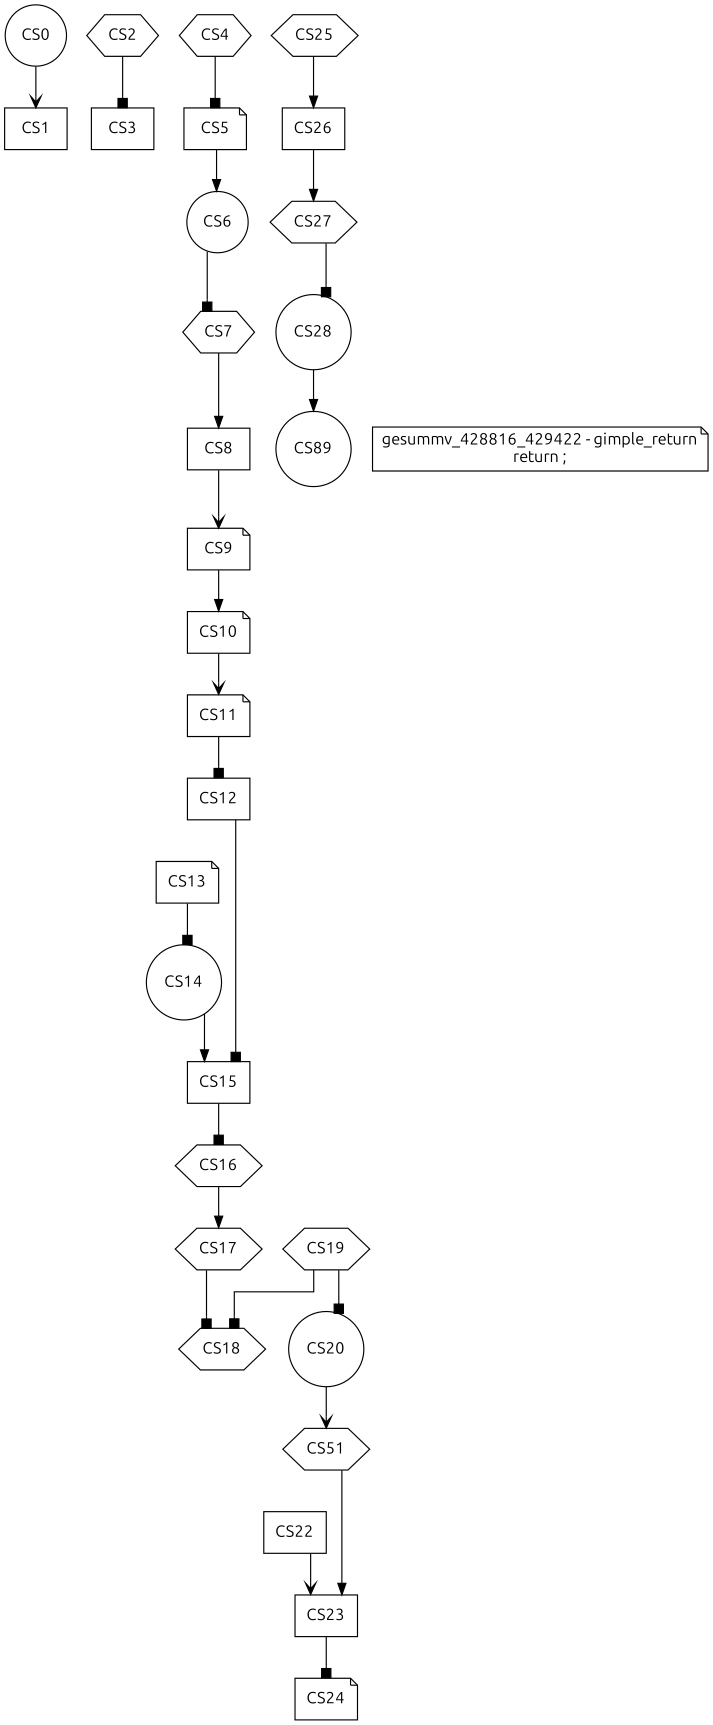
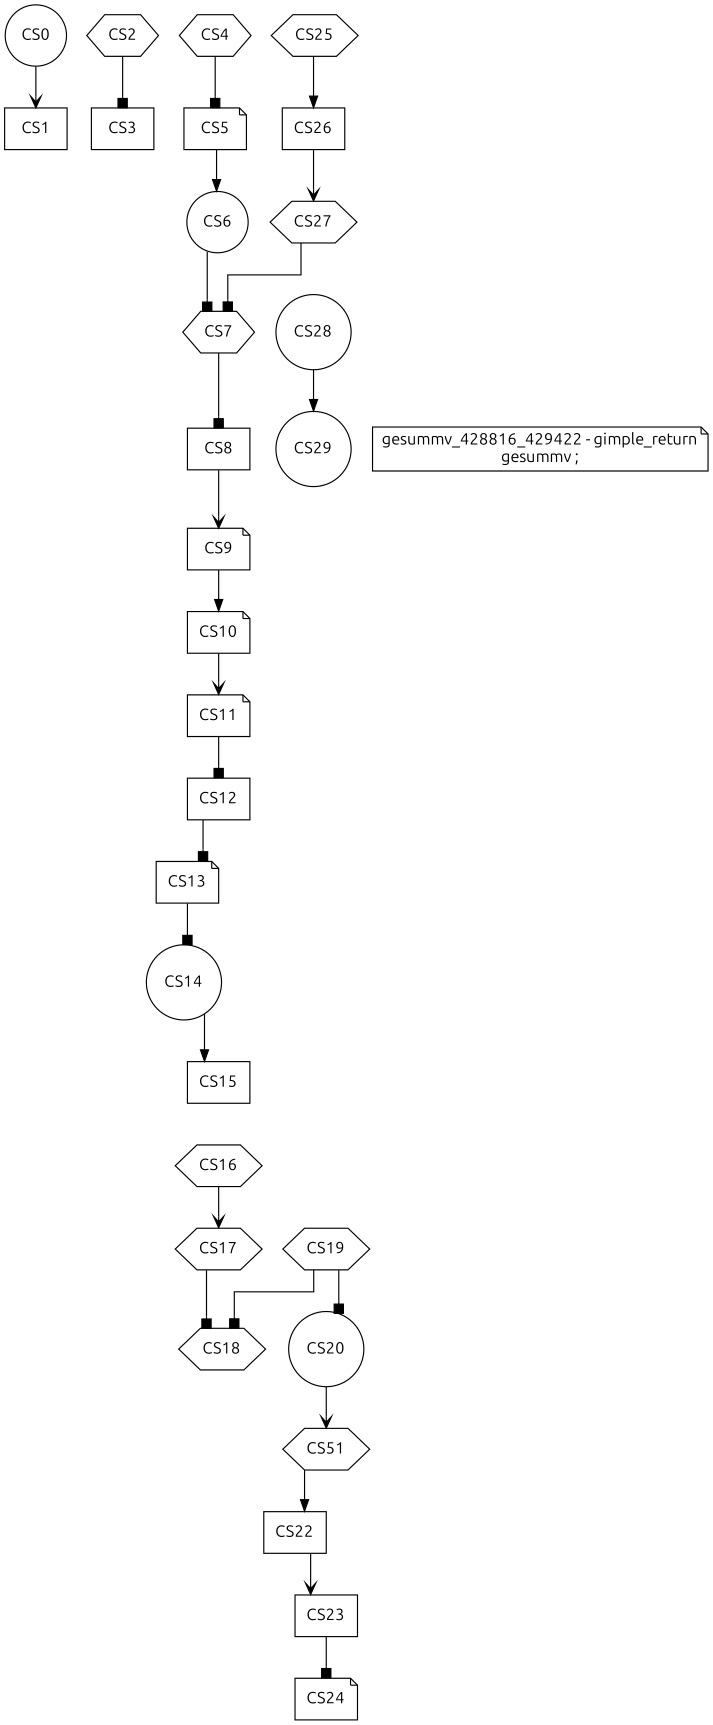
edge "CS26" -> "CS27": arrowhead normal -> vee
edge "CS27" -> "CS28": now "CS27" -> "CS7"
edge "CS7" -> "CS8": arrowhead normal -> box
node "CS89": label "CS89" -> "CS29"
node "gesummv_428816_429422 - gimple_return return ;": label "gesummv_428816_429422 - gimple_return return ;" -> "gesummv_428816_429422 - gimple_return gesummv ;"
edge "CS12" -> "CS15": now "CS12" -> "CS13"
edge "CS15" -> "CS16": removed
edge "CS16" -> "CS17": arrowhead normal -> vee
edge "CS51" -> "CS23": now "CS51" -> "CS22"
